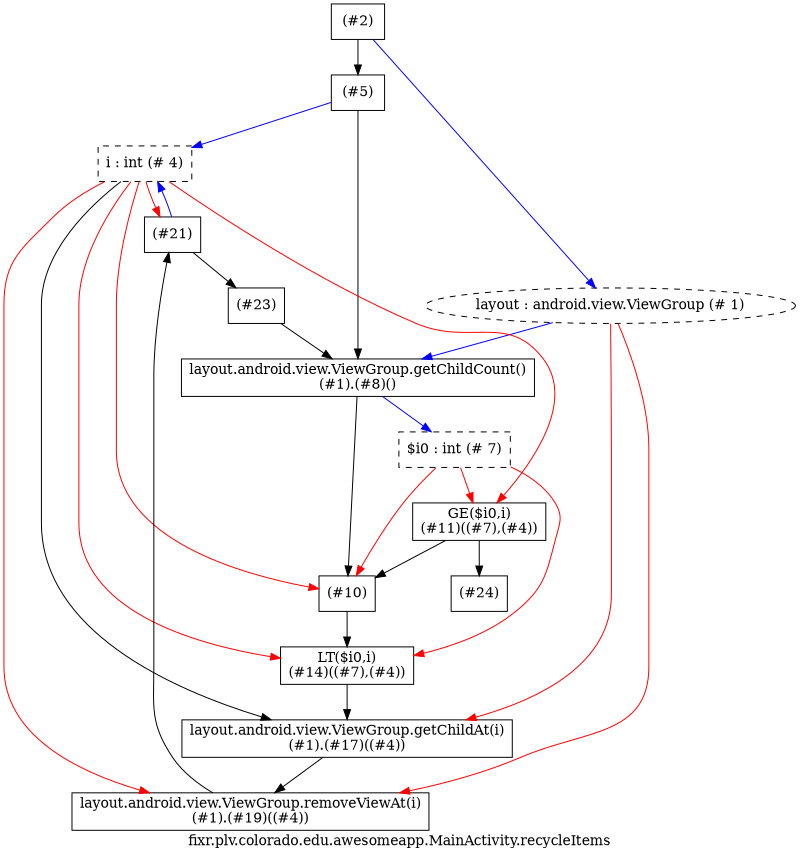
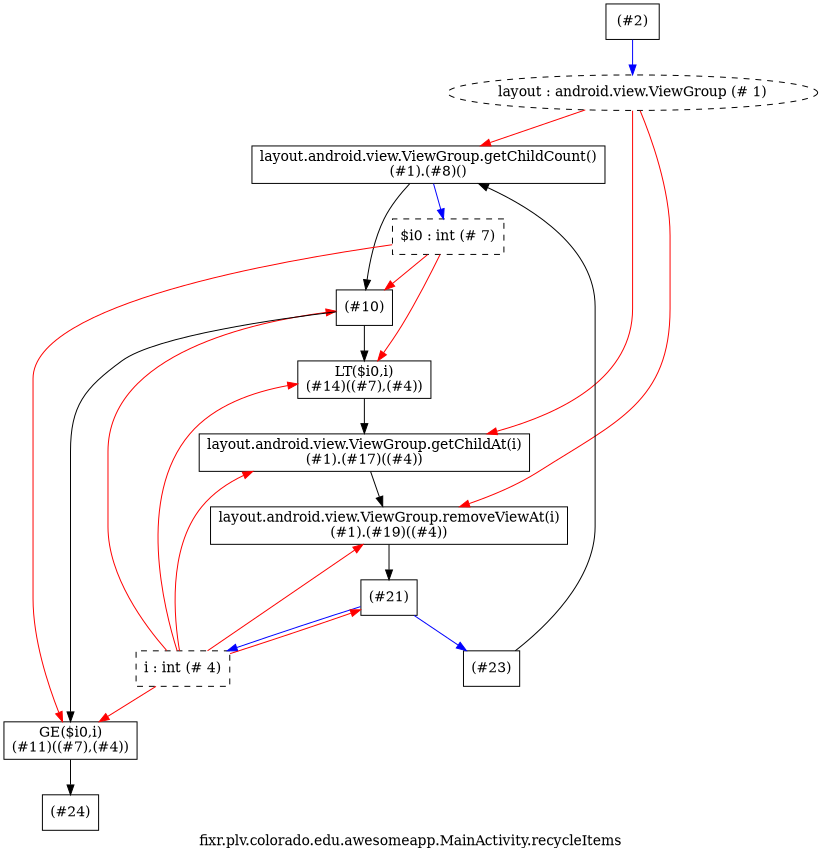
node "(#5)": removed
edge "(#21)" -> "(#23)": color black -> blue
edge "layout : android.view.ViewGroup (# 1)" -> "layout.android.view.ViewGroup.getChildCount() (#1).(#8)()": color blue -> red
edge "i : int (# 4)" -> "layout.android.view.ViewGroup.getChildAt(i) (#1).(#17)((#4))": color black -> red
edge "GE($i0,i) (#11)((#7),(#4))" -> "(#10)": reversed
